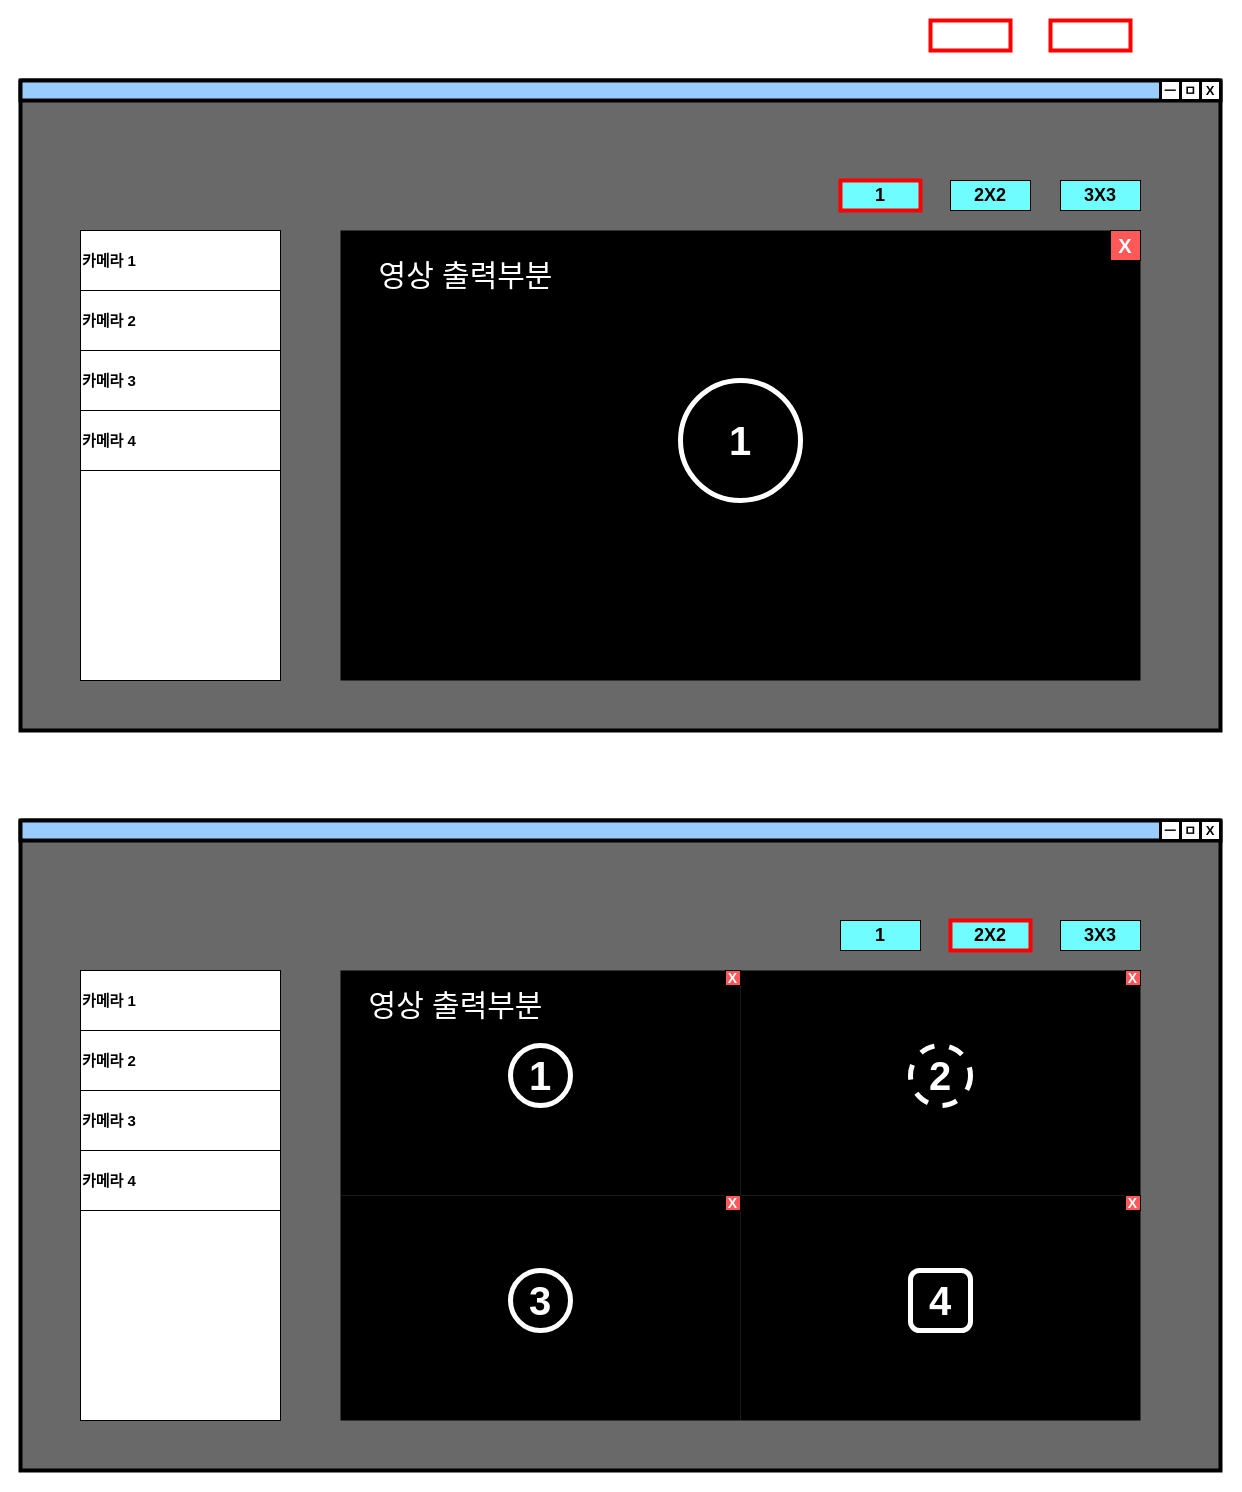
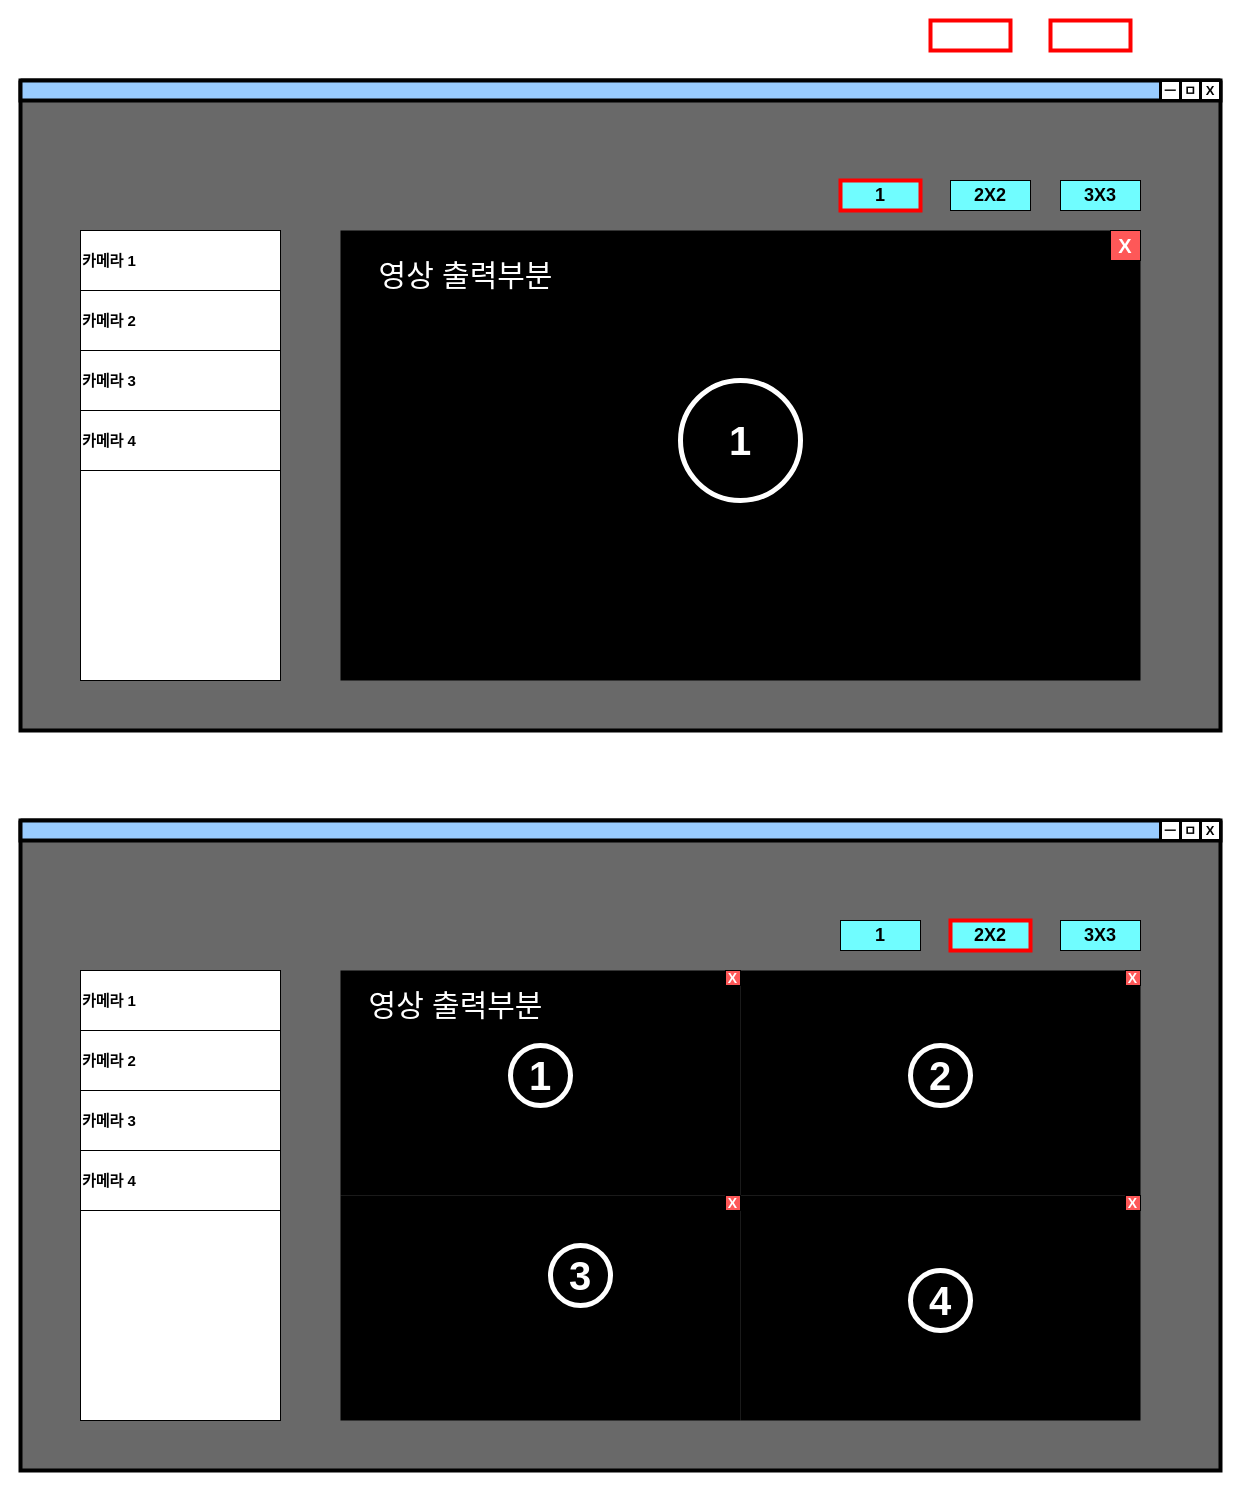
node "2": style dashed -> solid
node "3": moved (541, 1301) -> (581, 1276)
node "4": shape rounded rectangle -> ellipse
